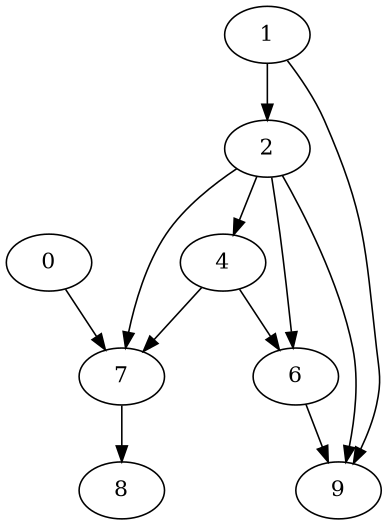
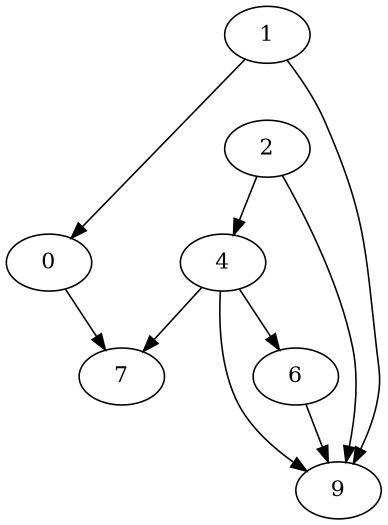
edge "1" -> "2": now "1" -> "0"
edge "2" -> "7": removed
edge "2" -> "6": removed
edge "4" -> "9": added
node "8": removed
